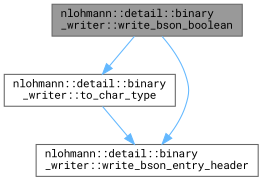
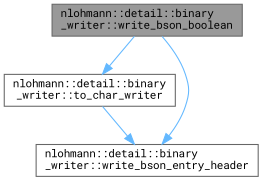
node "nlohmann::detail::binary _writer::to_char_type": label "nlohmann::detail::binary _writer::to_char_type" -> "nlohmann::detail::binary _writer::to_char_writer"
